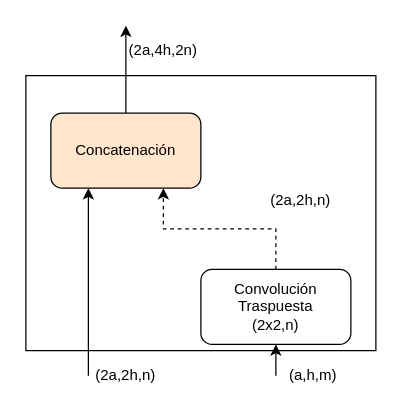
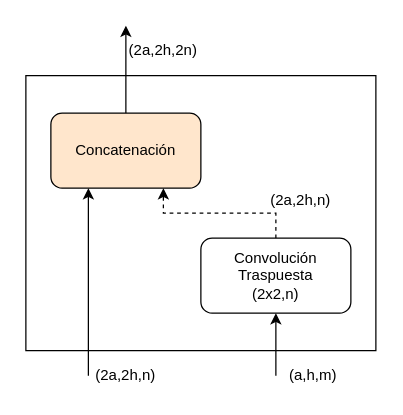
node "(2a,4h,2n)": label "(2a,4h,2n)" -> "(2a,2h,2n)"
node "Convolución Traspuesta (2x2,n)": moved (276, 307) -> (276, 276)
